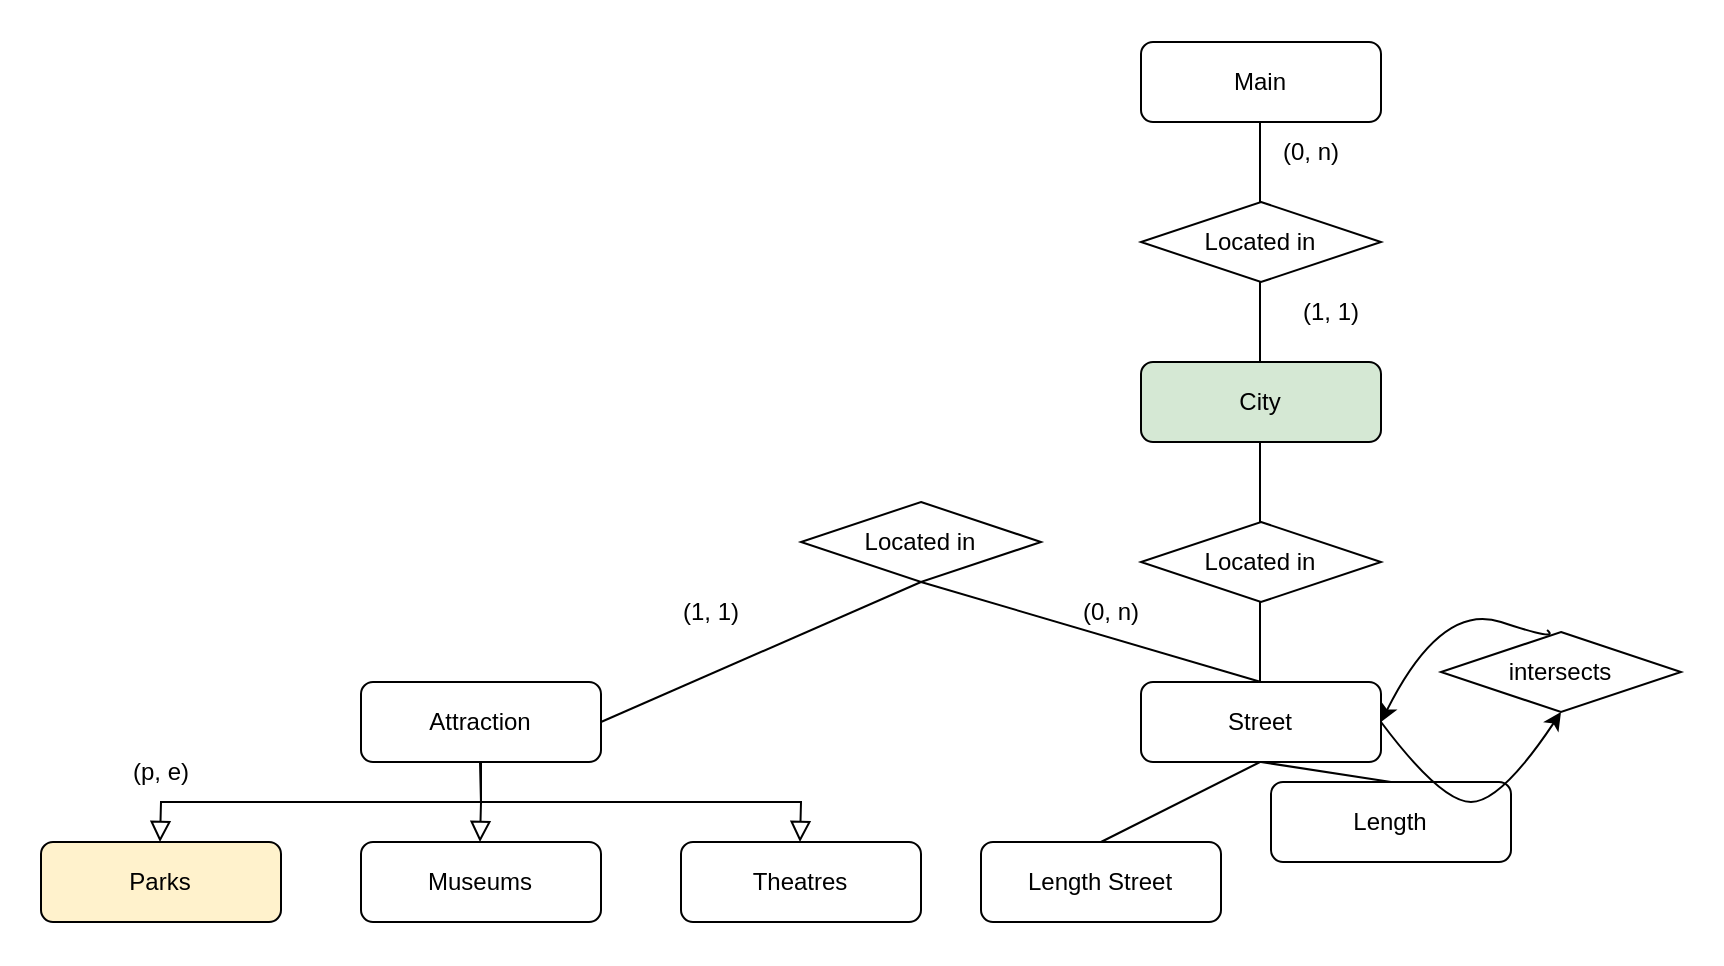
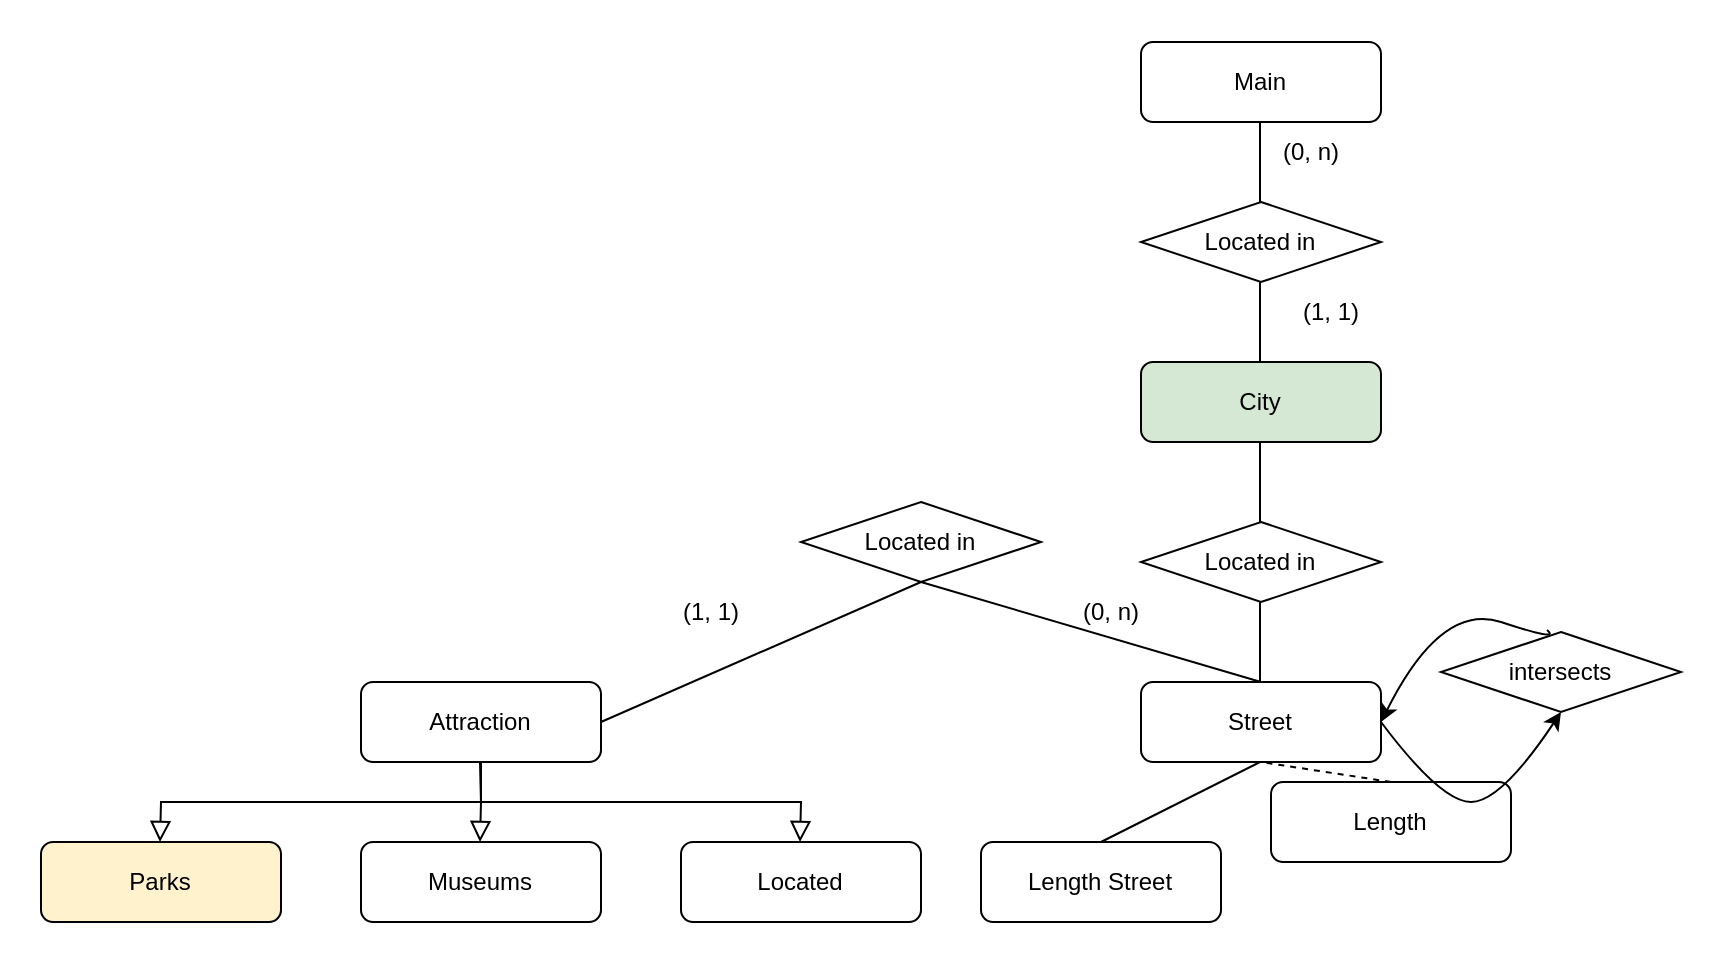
node "(p, e)": removed
edge "Street" -- "Length": style solid -> dashed
node "Theatres": label "Theatres" -> "Located"
